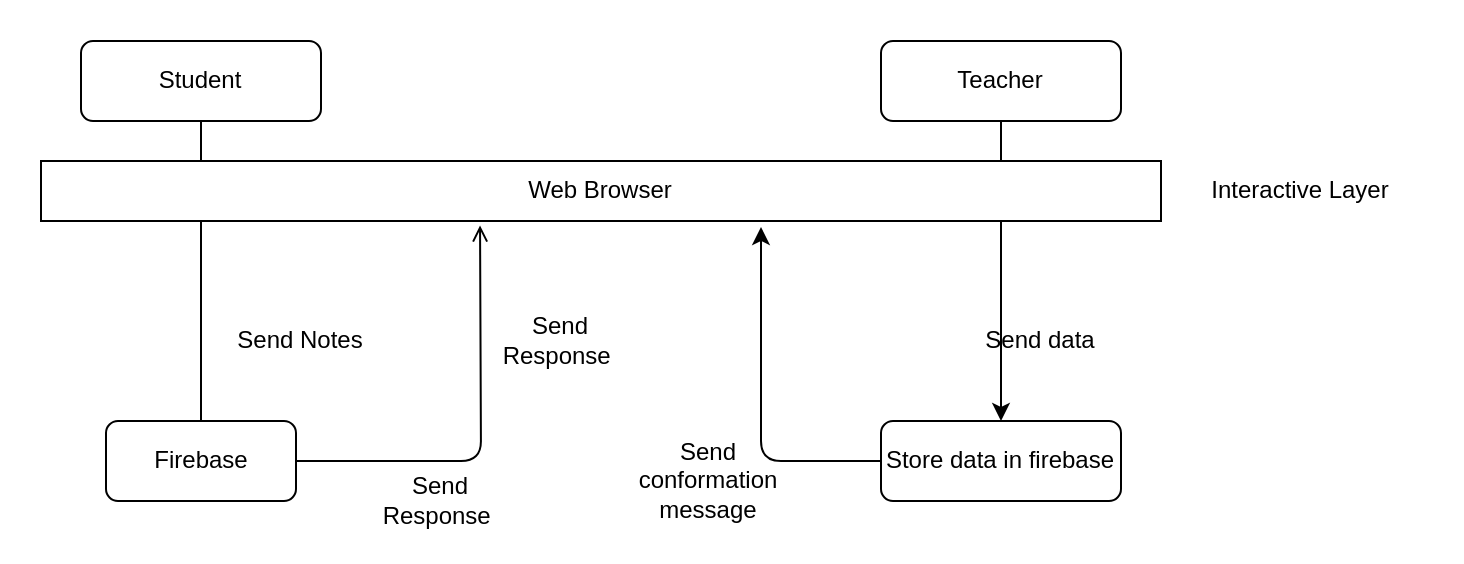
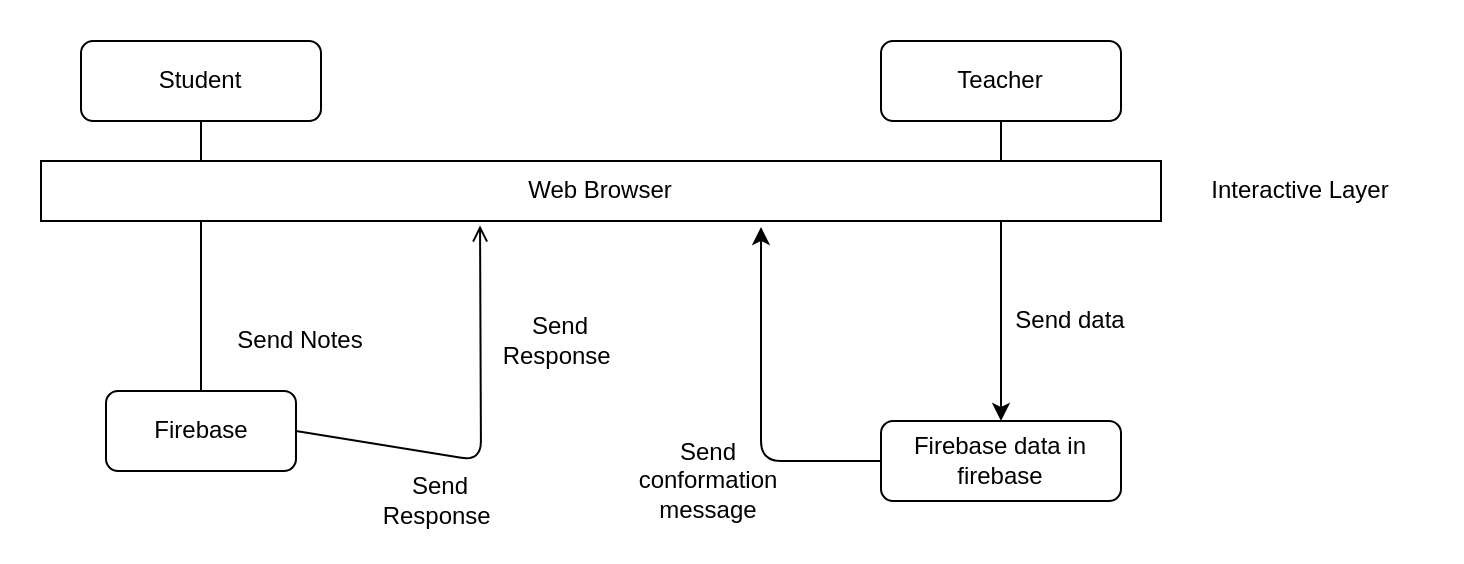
node "Send data": moved (1041, 341) -> (1071, 321)
node "Firebase": moved (201, 461) -> (201, 431)
node "Store data in firebase": label "Store data in firebase" -> "Firebase data in firebase"
